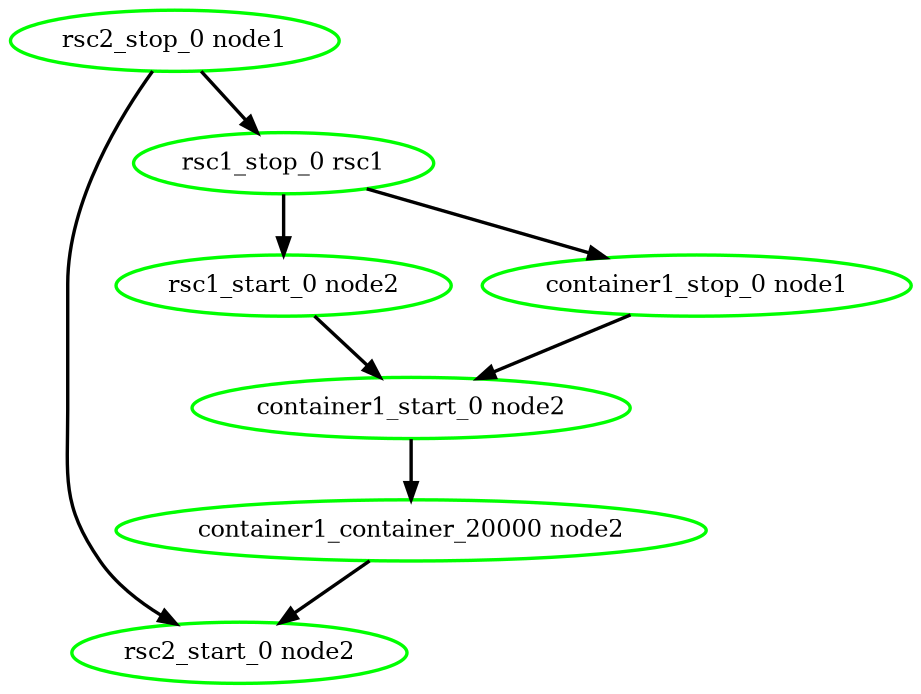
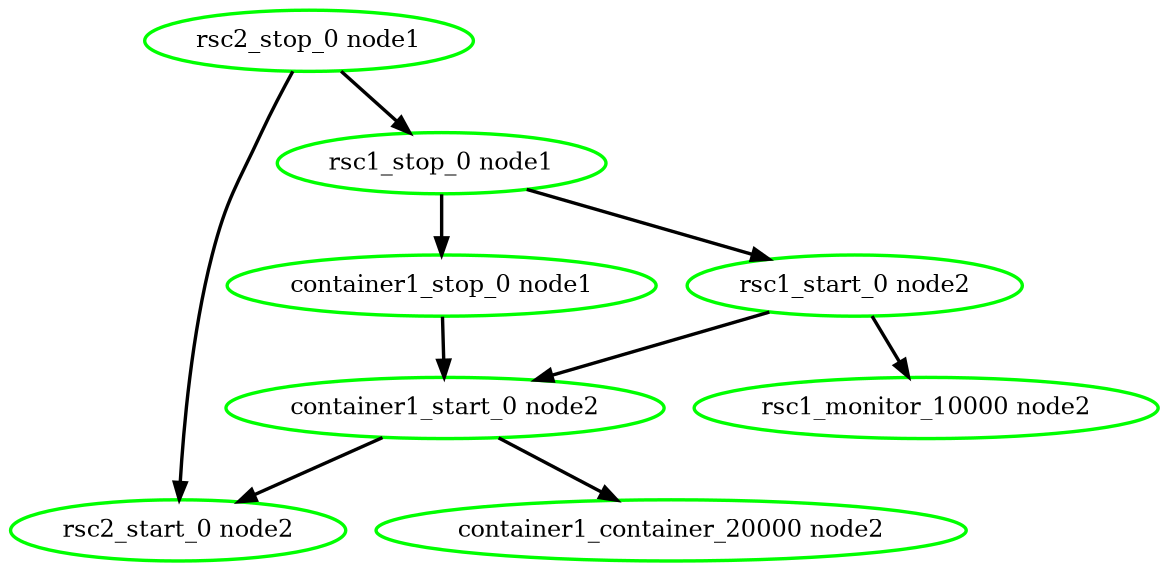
node "rsc1_stop_0 rsc1": label "rsc1_stop_0 rsc1" -> "rsc1_stop_0 node1"
node "rsc1_monitor_10000 node2": added
edge "container1_container_20000 node2" -> "rsc2_start_0 node2": now "container1_start_0 node2" -> "rsc2_start_0 node2"
